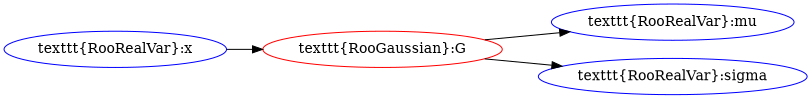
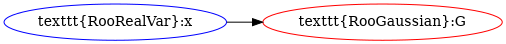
node "texttt{RooRealVar}:mu": removed
node "texttt{RooRealVar}:sigma": removed
